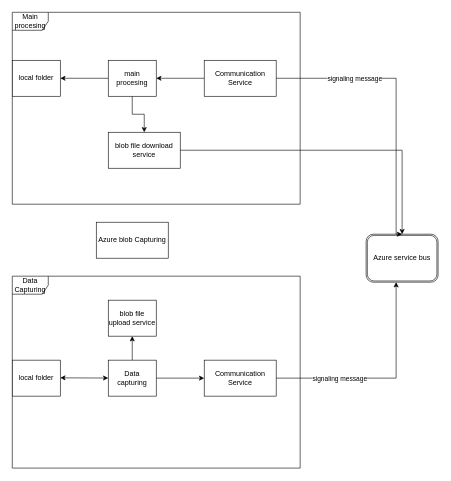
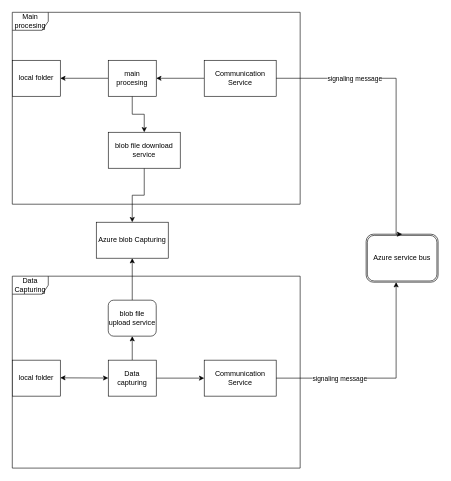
edge "blob file download service" -> "Azure service bus": now "blob file download service" -> "Azure blob Capturing"
edge "blob file upload service" -> "Azure blob Capturing": added
node "blob file upload service": shape rectangle -> rounded rectangle
